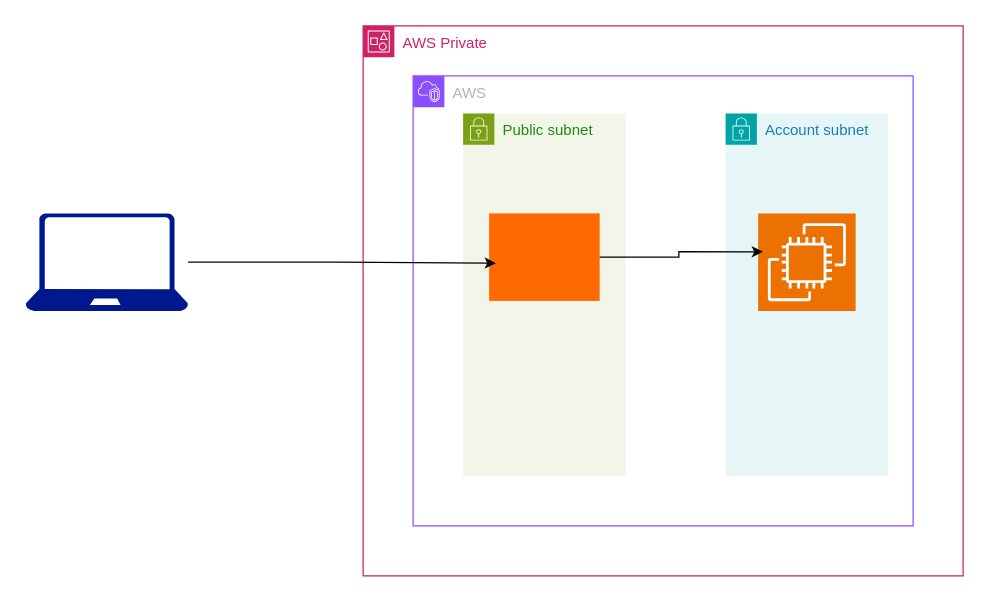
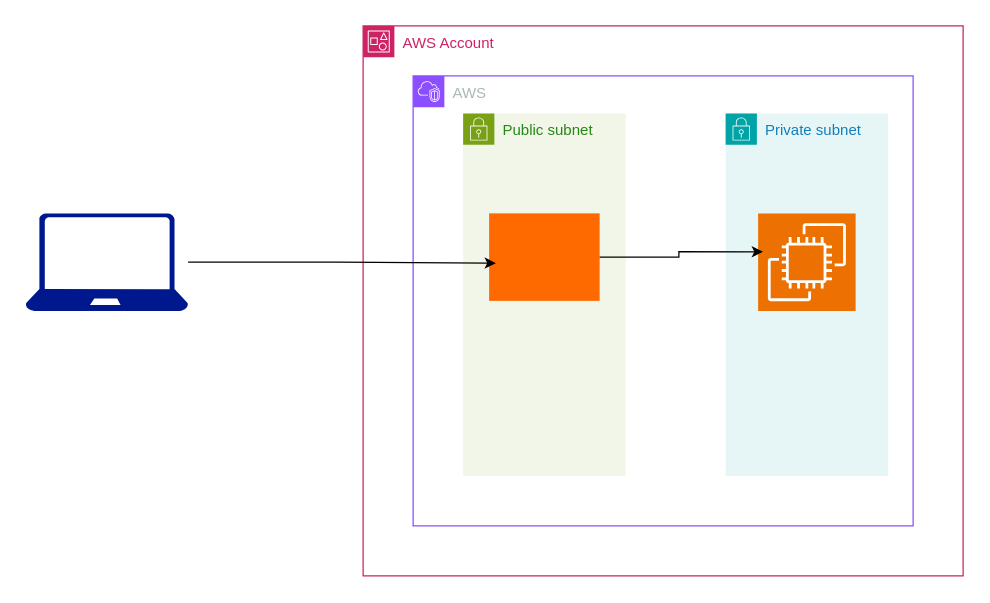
node "AWS Private": label "AWS Private" -> "AWS Account"
node "Account subnet": label "Account subnet" -> "Private subnet"
